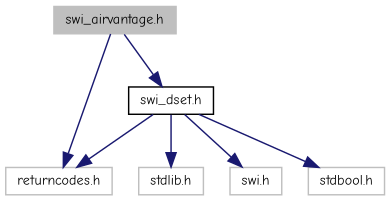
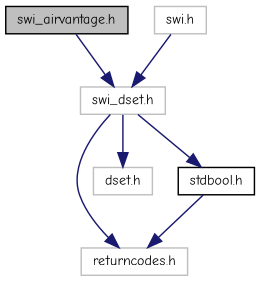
node "swi_airvantage.h": color grey75 -> black
edge "swi_airvantage.h" -> "returncodes.h": now "stdbool.h" -> "returncodes.h"
node "swi_dset.h": color black -> grey75
edge "swi_dset.h" -> "swi.h": reversed
node "stdlib.h": label "stdlib.h" -> "dset.h"
node "stdbool.h": color grey75 -> black
